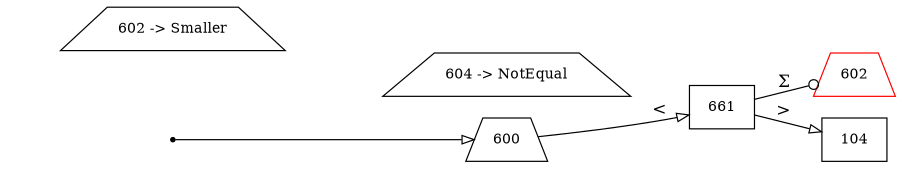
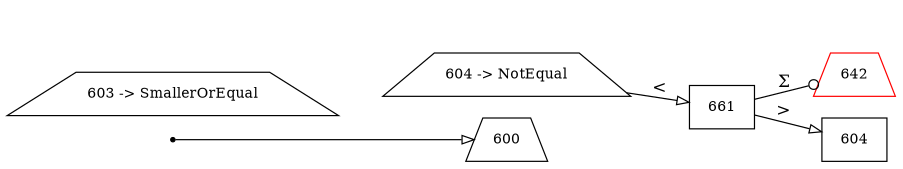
node "602 -> Smaller": removed
node "602": label "602" -> "642"
node "603 -> SmallerOrEqual": added
edge "600" -> "661": now "604 -> NotEqual" -> "661"
node "104": label "104" -> "604"
